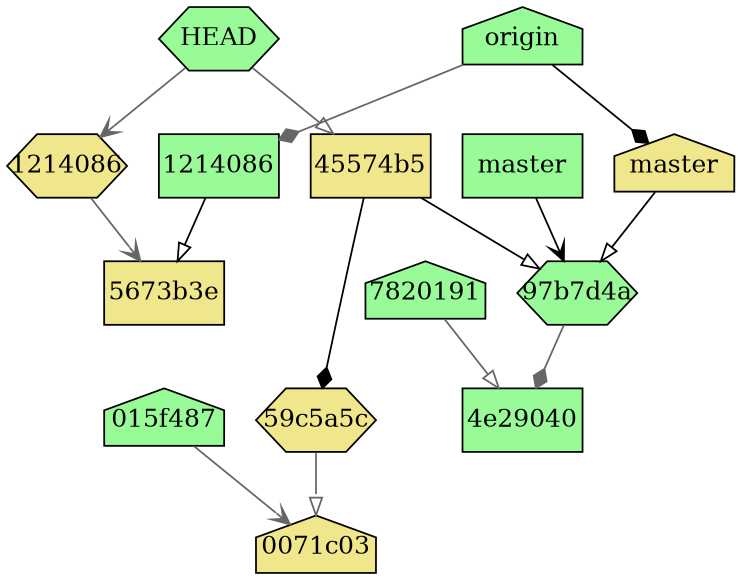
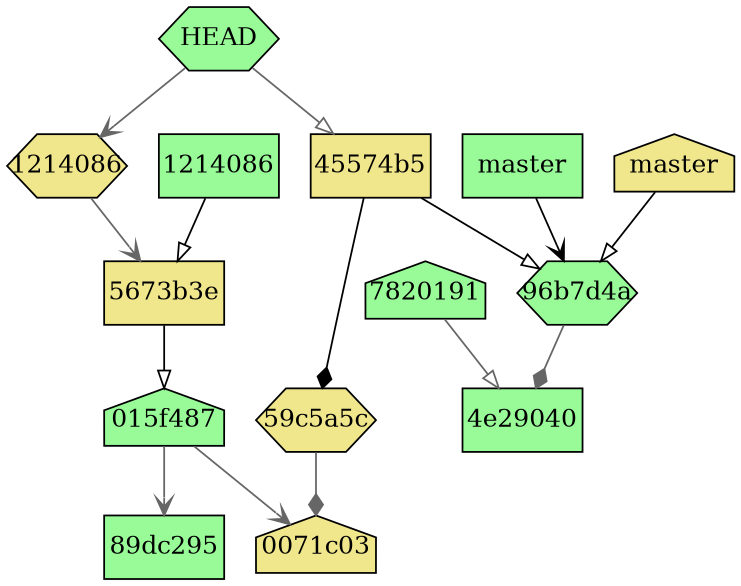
node "origin": removed
node "97b7d4a": label "97b7d4a" -> "96b7d4a"
edge "5673b3e" -> "015f487": added
edge "59c5a5c" -> "0071c03": arrowhead onormal -> diamond
node "89dc295": added
